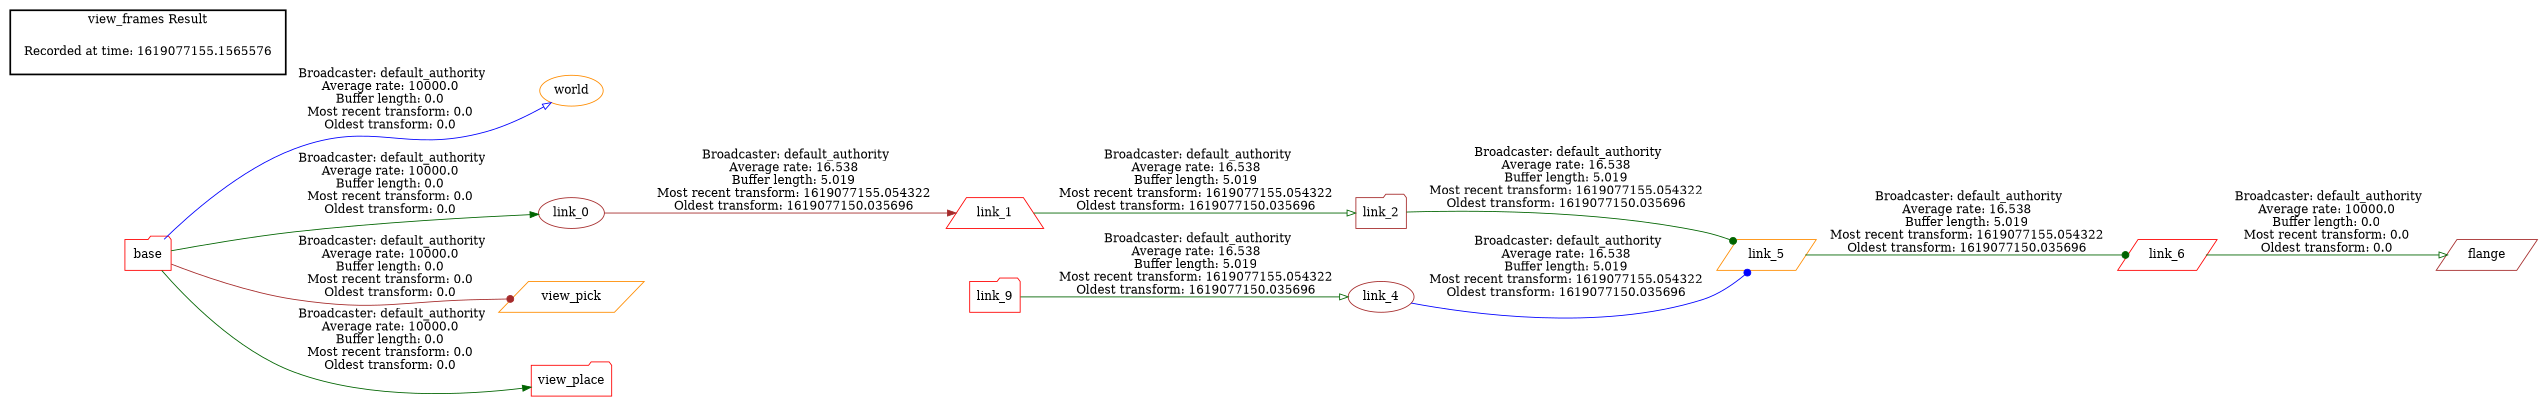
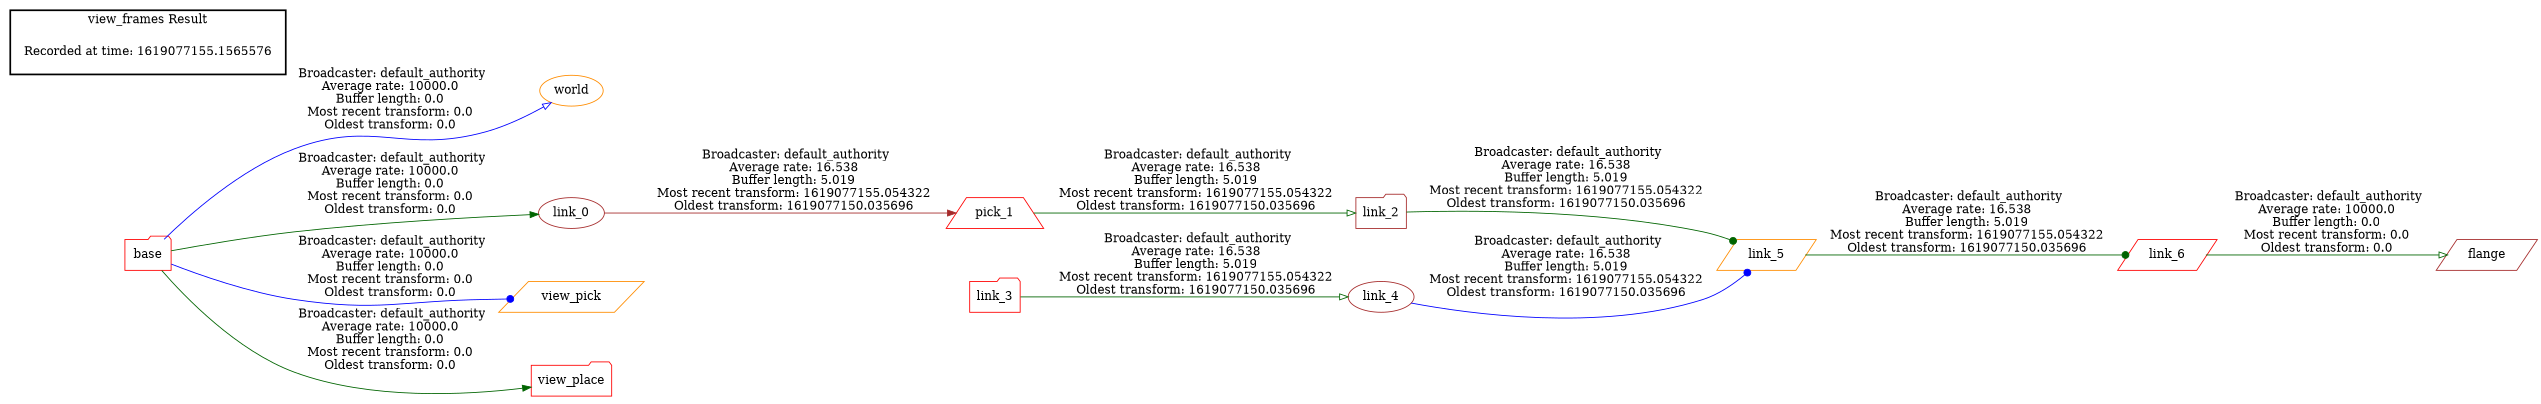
node "link_1": label "link_1" -> "pick_1"
node "link_9": label "link_9" -> "link_3"
edge "base" -> "view_pick": color brown -> blue
